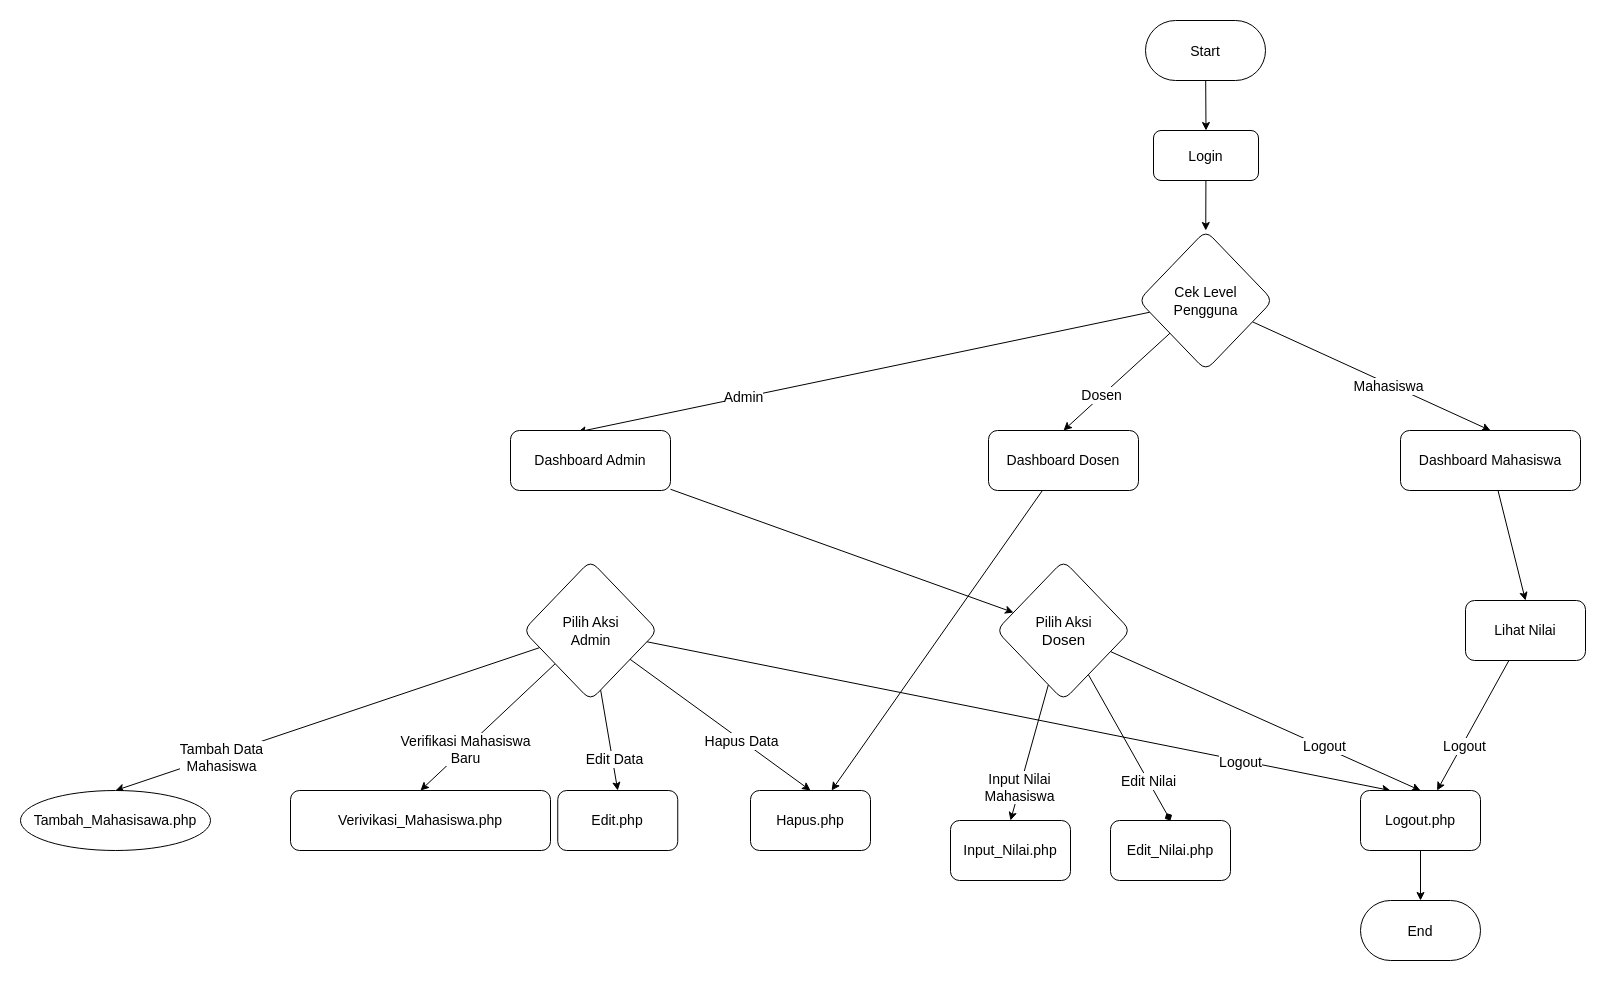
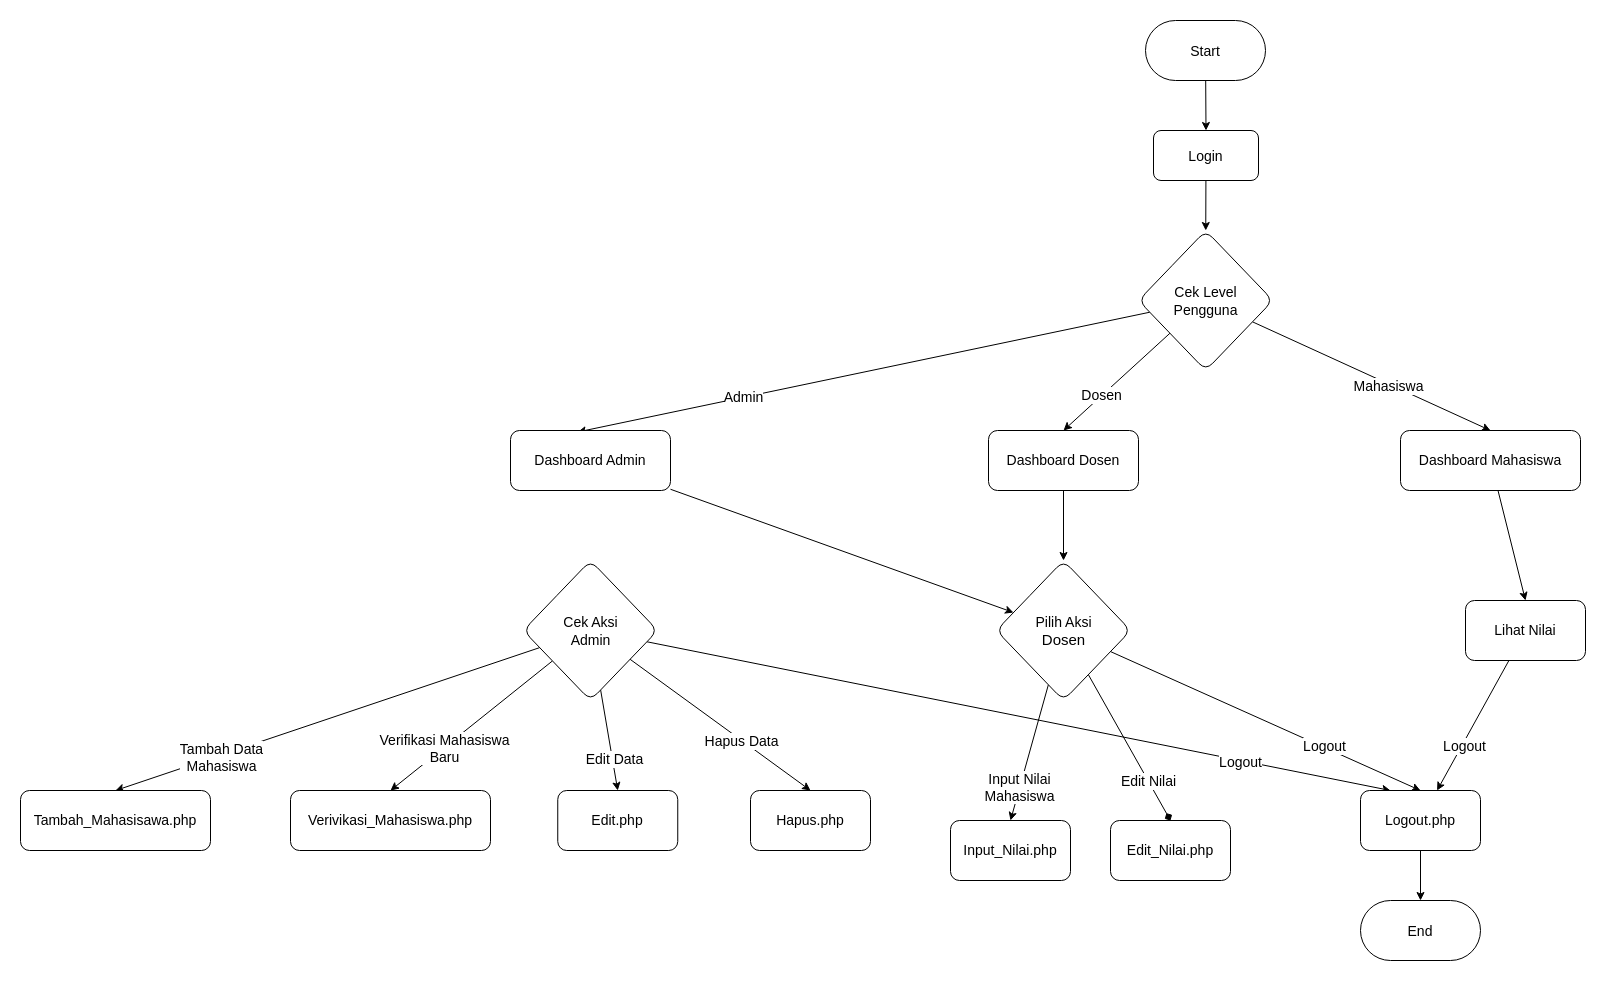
node "Pilih Aksi Admin": label "Pilih Aksi Admin" -> "Cek Aksi Admin"
edge "Dashboard Dosen" -> "Hapus.php": now "Dashboard Dosen" -> "Pilih Aksi Dosen"
node "Tambah_Mahasisawa.php": shape ellipse -> rounded rectangle
node "Verivikasi_Mahasiswa.php": size 260x60 -> 200x60
